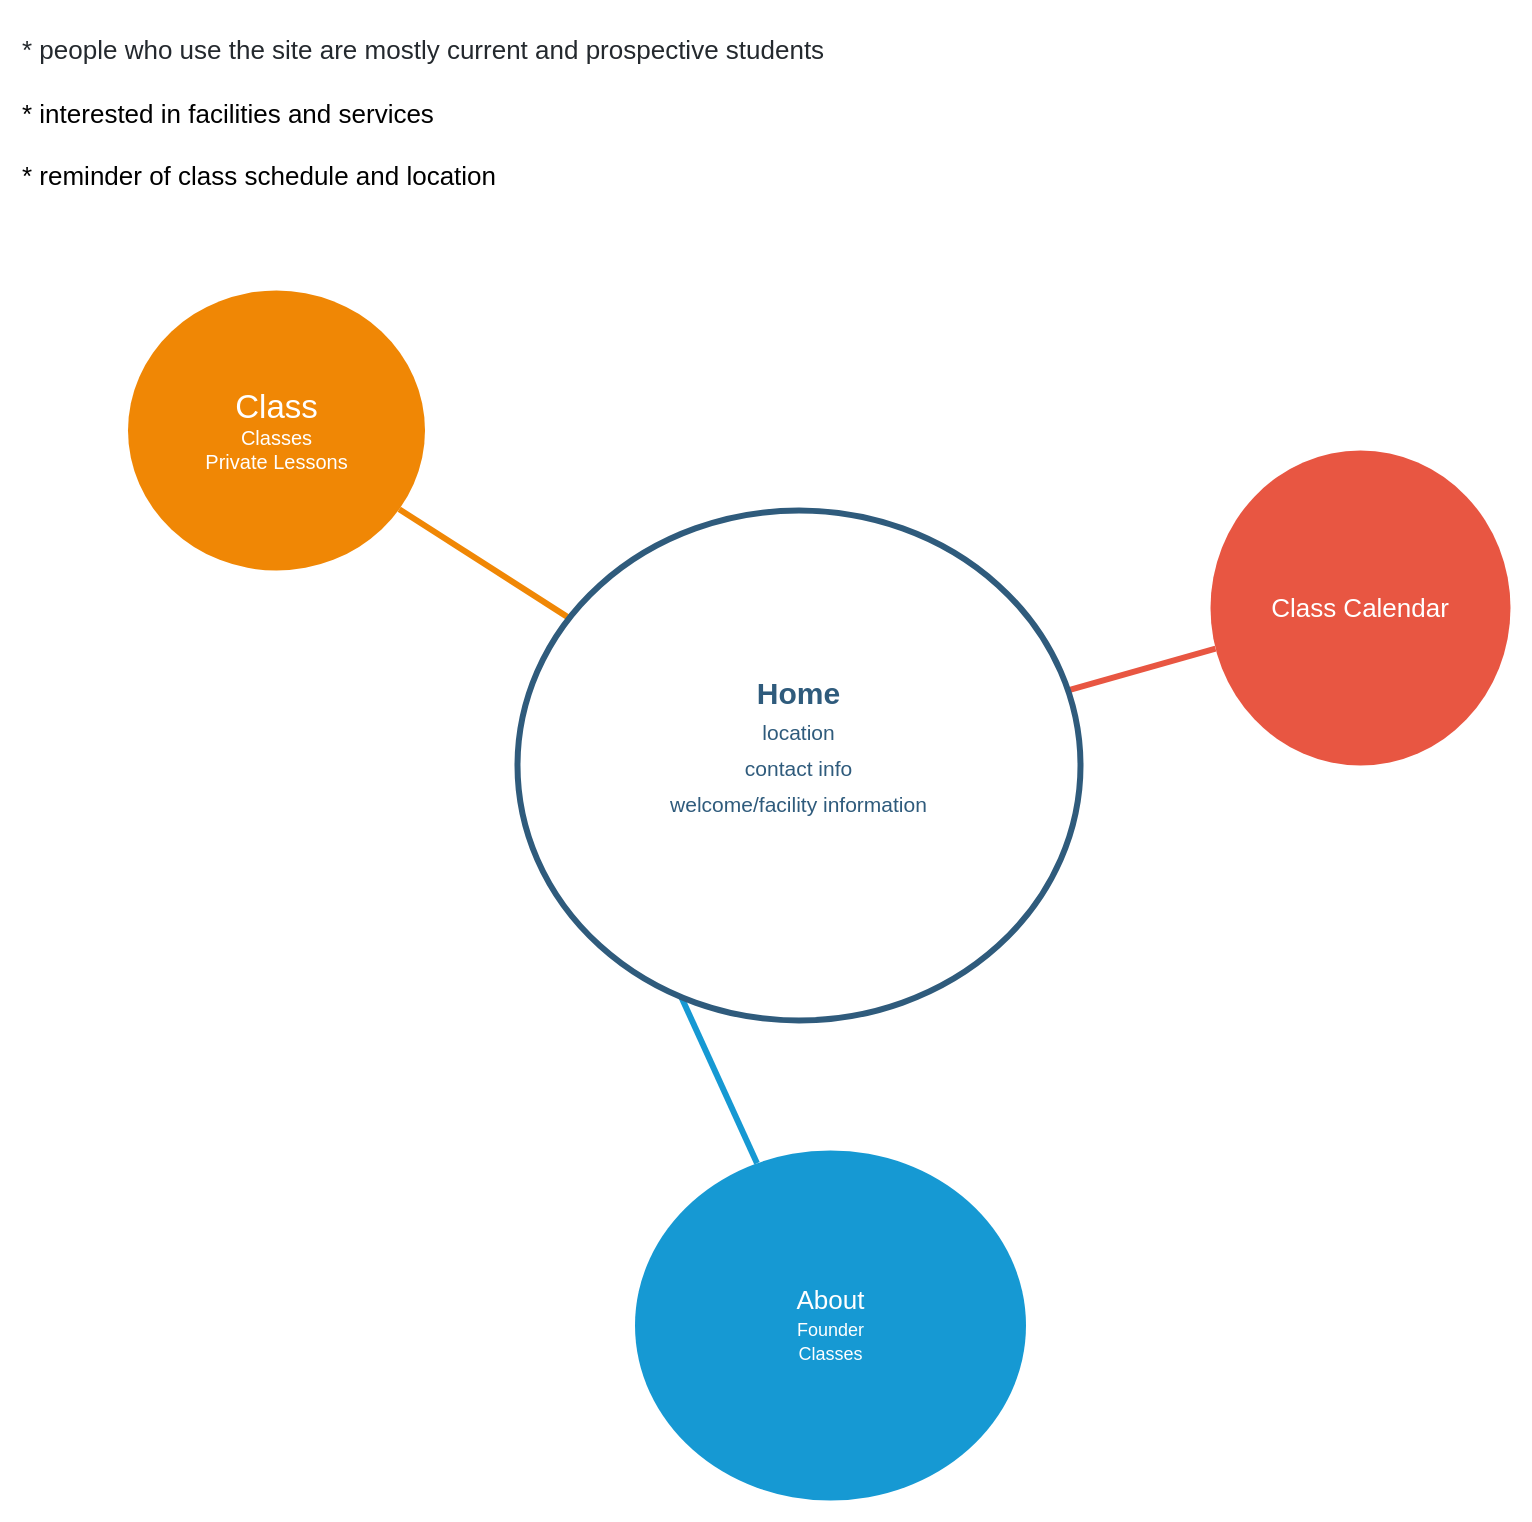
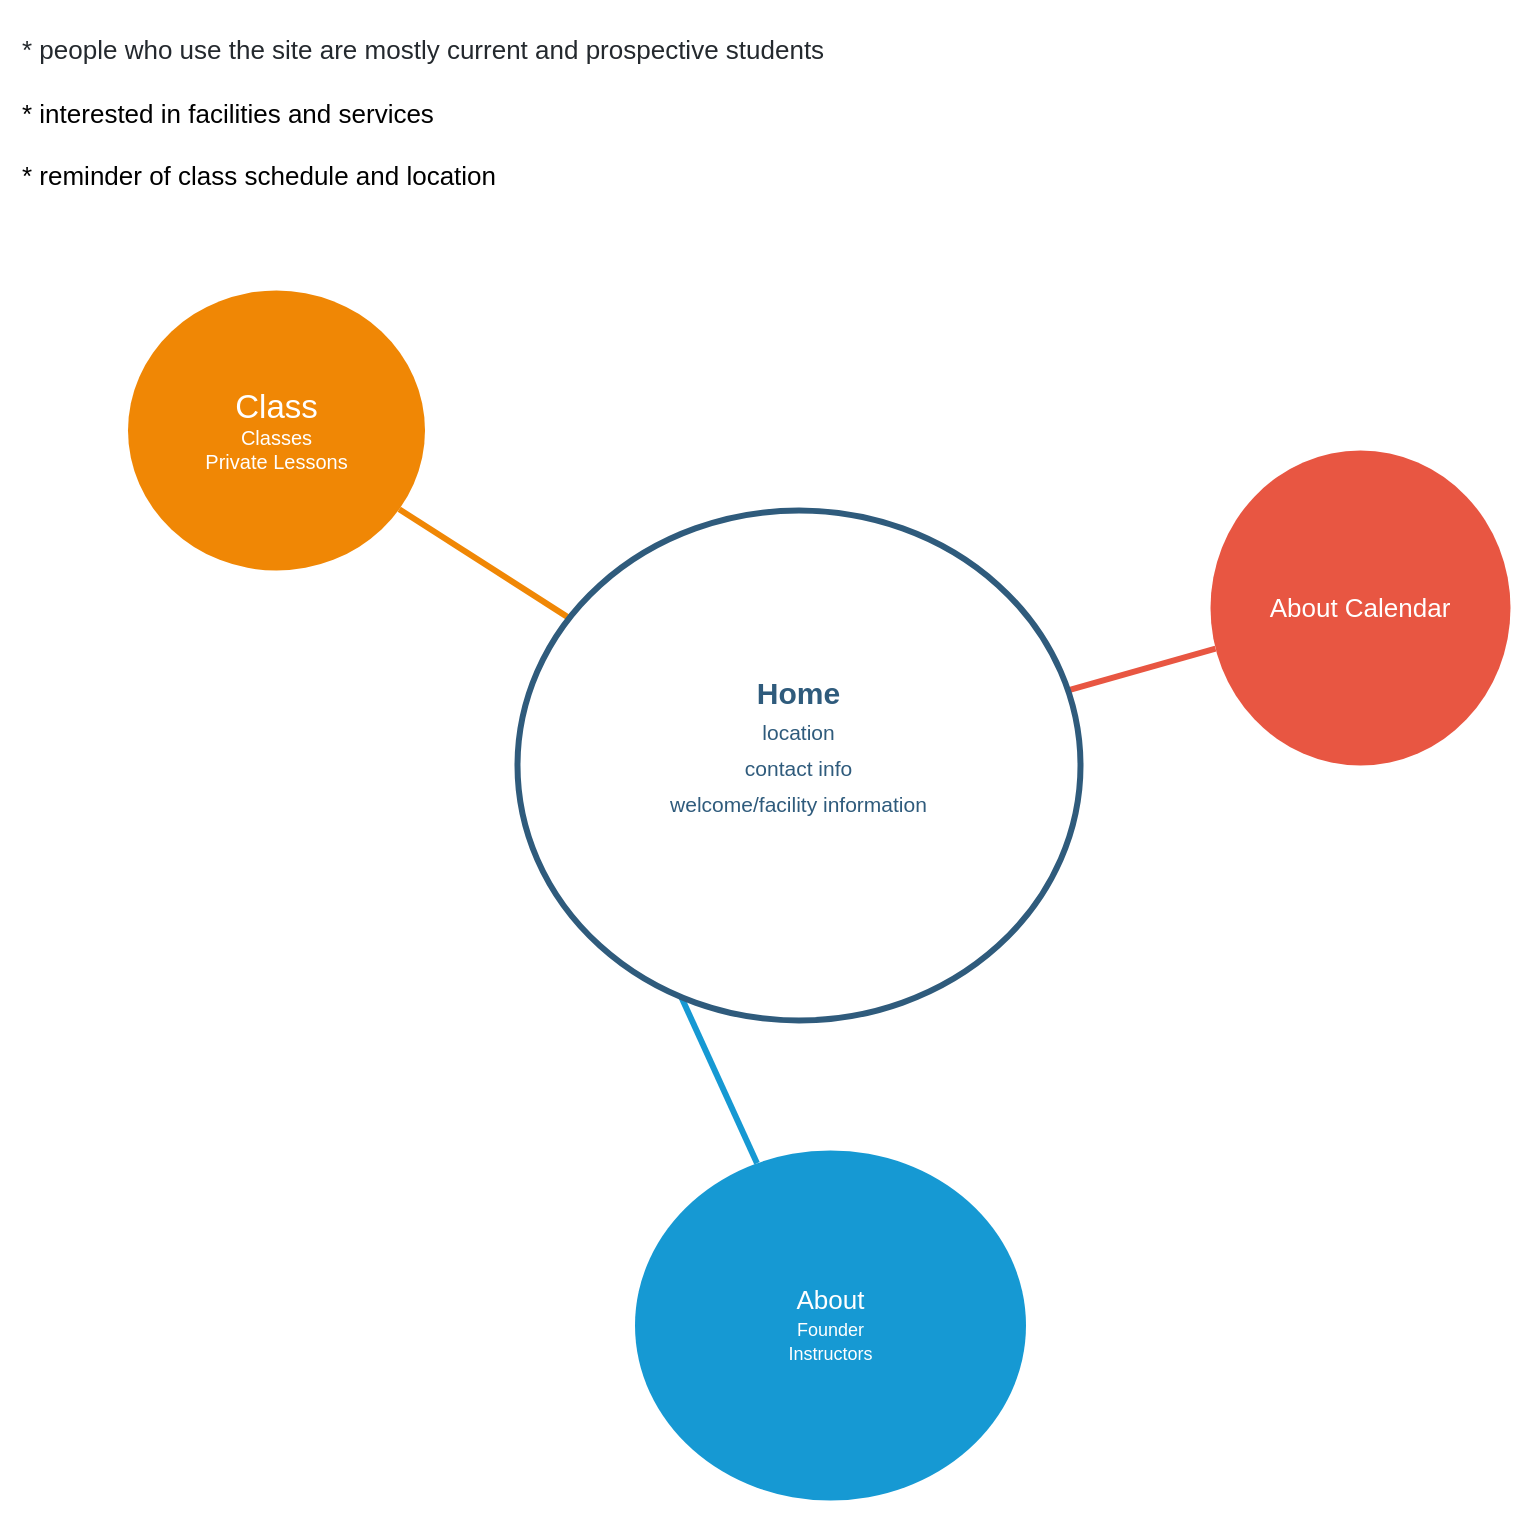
node "Class Calendar": label "Class Calendar" -> "About Calendar"
node "About Founder Classes": label "About Founder Classes" -> "About Founder Instructors"
